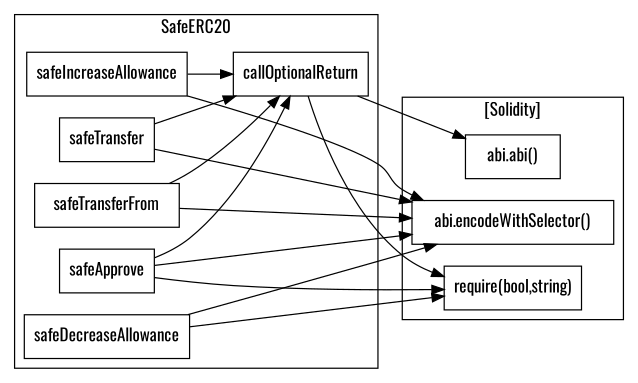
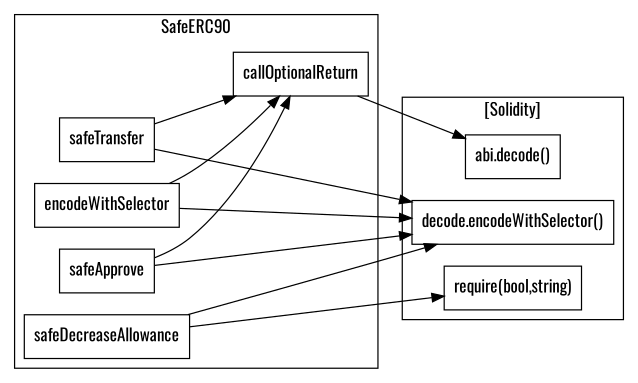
cluster "SafeERC20": label "SafeERC20" -> "SafeERC90"
node "safeIncreaseAllowance": removed
node "abi.abi()": label "abi.abi()" -> "abi.decode()"
edge "callOptionalReturn" -> "require(bool,string)": removed
node "safeTransferFrom": label "safeTransferFrom" -> "encodeWithSelector"
node "abi.encodeWithSelector()": label "abi.encodeWithSelector()" -> "decode.encodeWithSelector()"
edge "safeApprove" -> "require(bool,string)": removed
